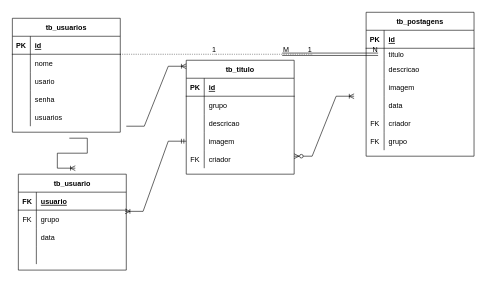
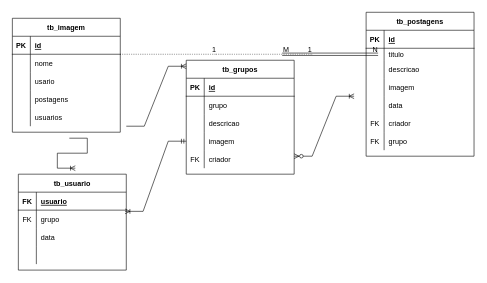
node "tb_usuarios": label "tb_usuarios" -> "tb_imagem"
node "tb_titulo": label "tb_titulo" -> "tb_grupos"
node "senha": label "senha" -> "postagens"
